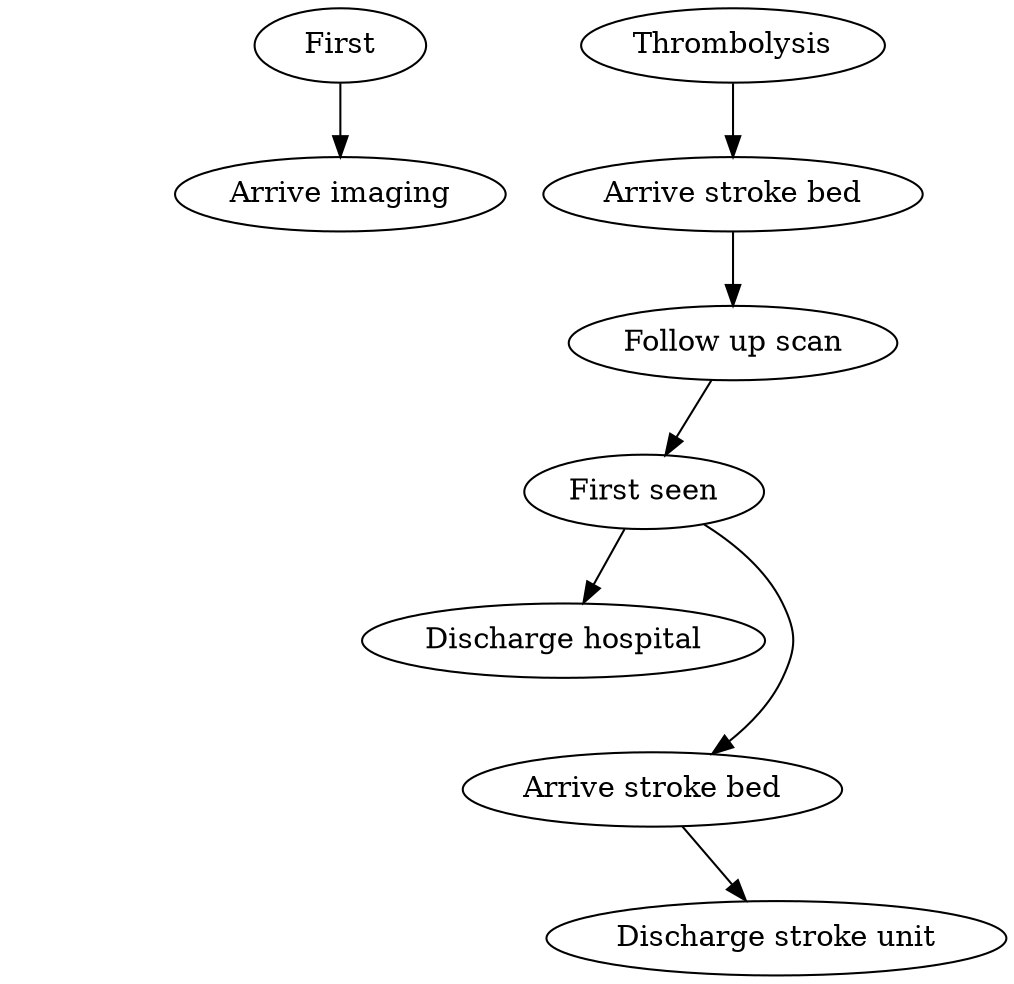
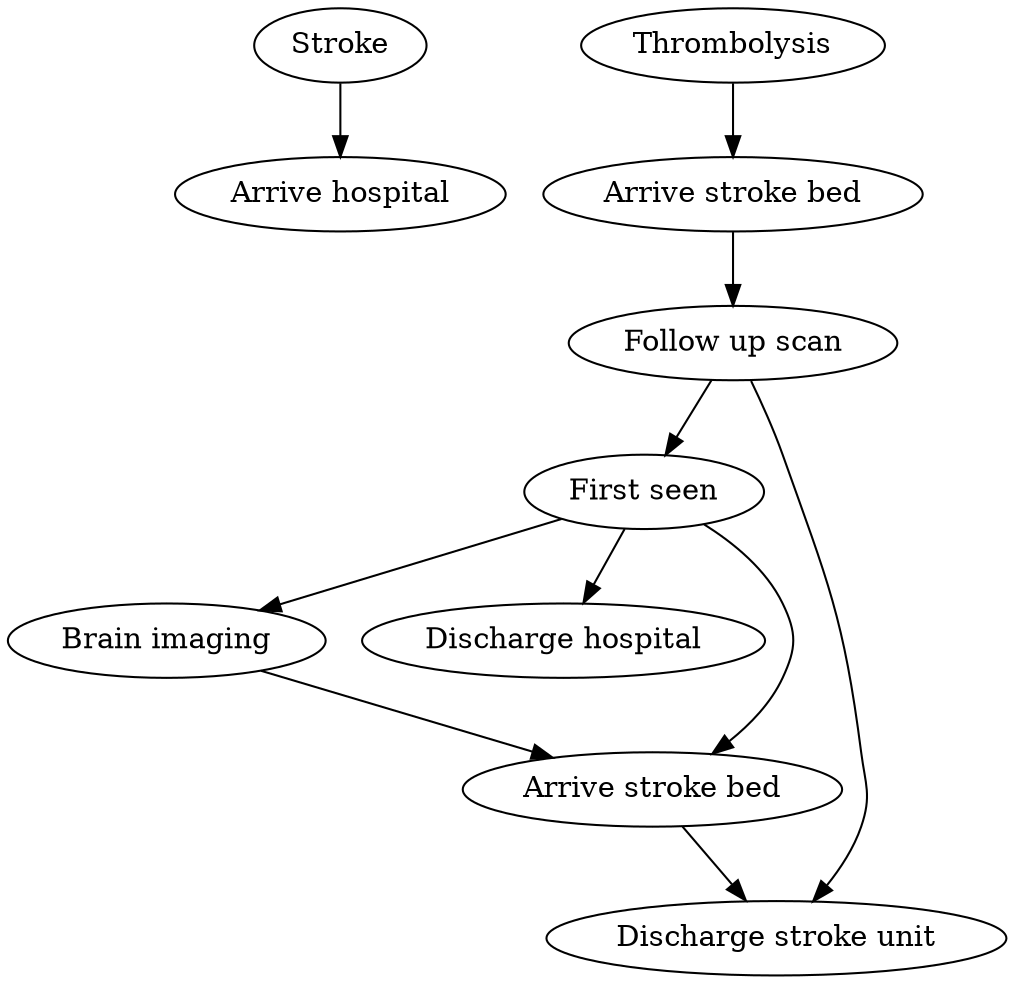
node "First": label "First" -> "Stroke"
node "Arrive imaging": label "Arrive imaging" -> "Arrive hospital"
edge "Follow up scan" -> "Discharge stroke unit": added
node "Brain imaging": added
